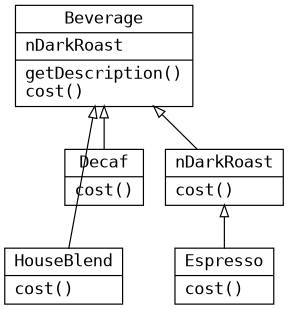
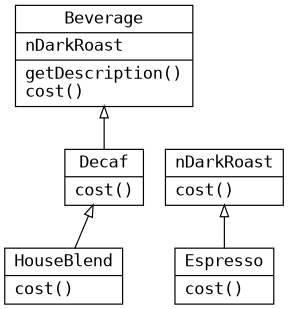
edge "nDarkRoast" -> "Beverage": removed
edge "HouseBlend" -> "Beverage": now "HouseBlend" -> "Decaf"
